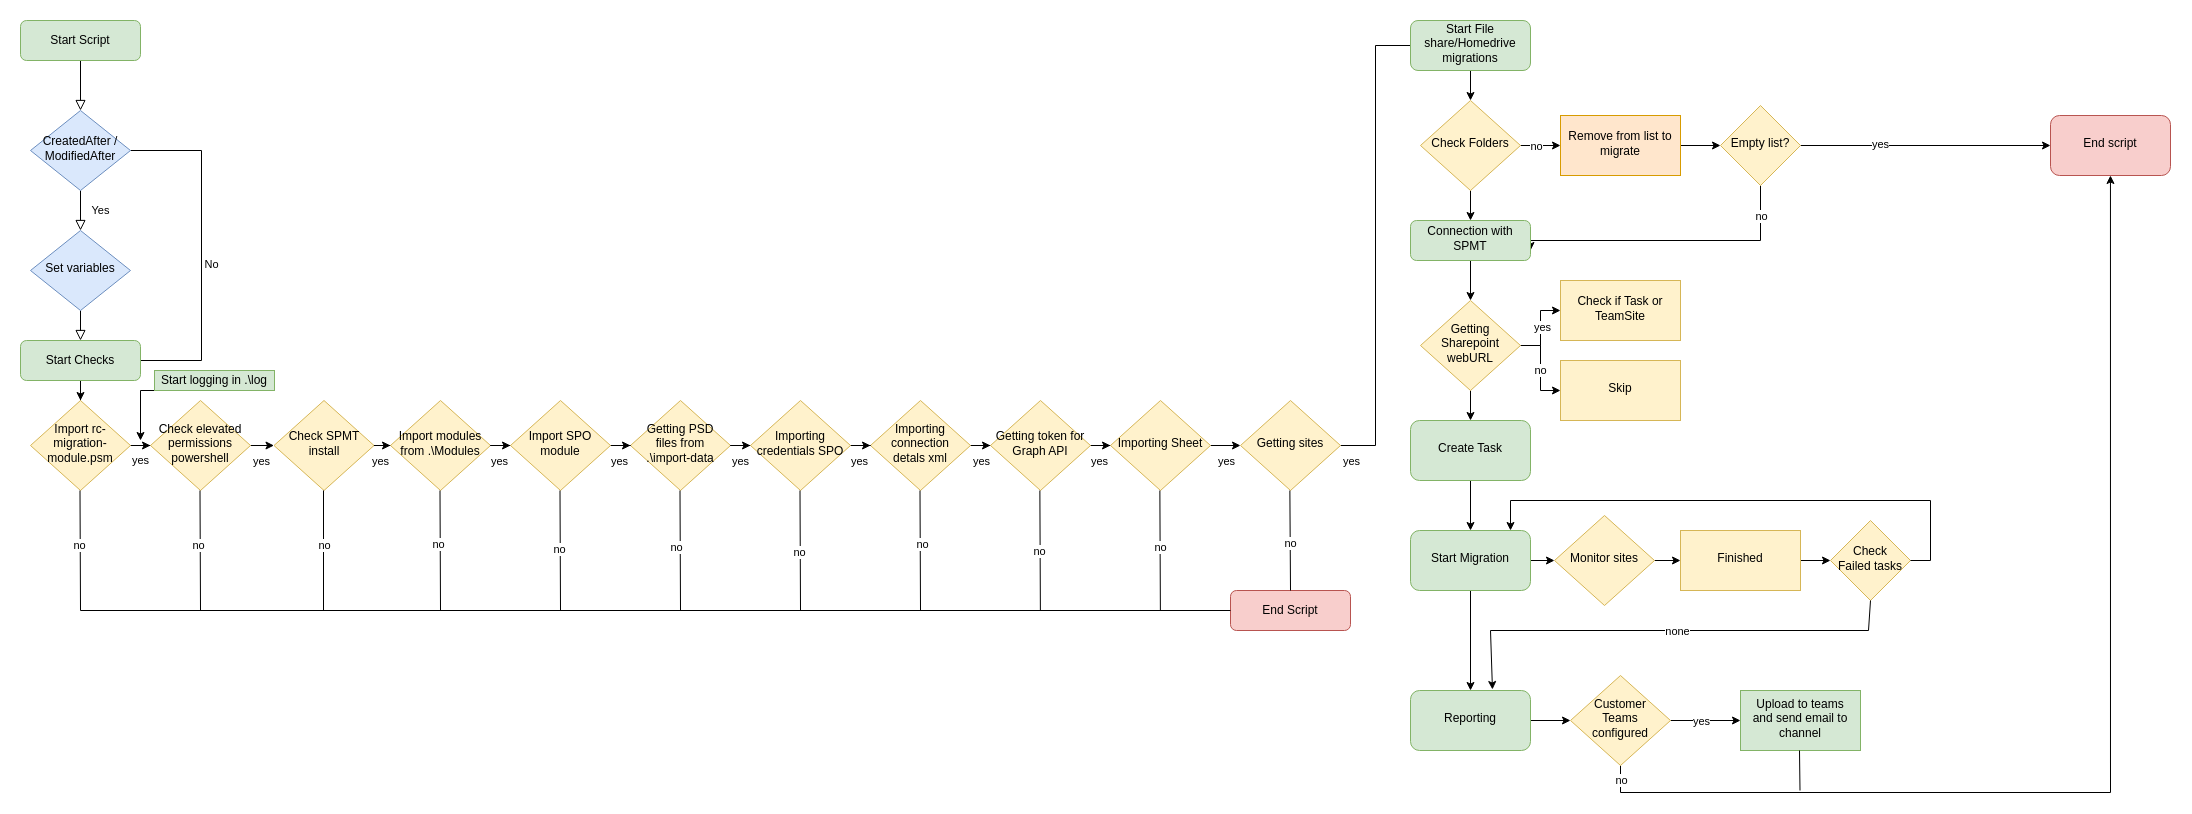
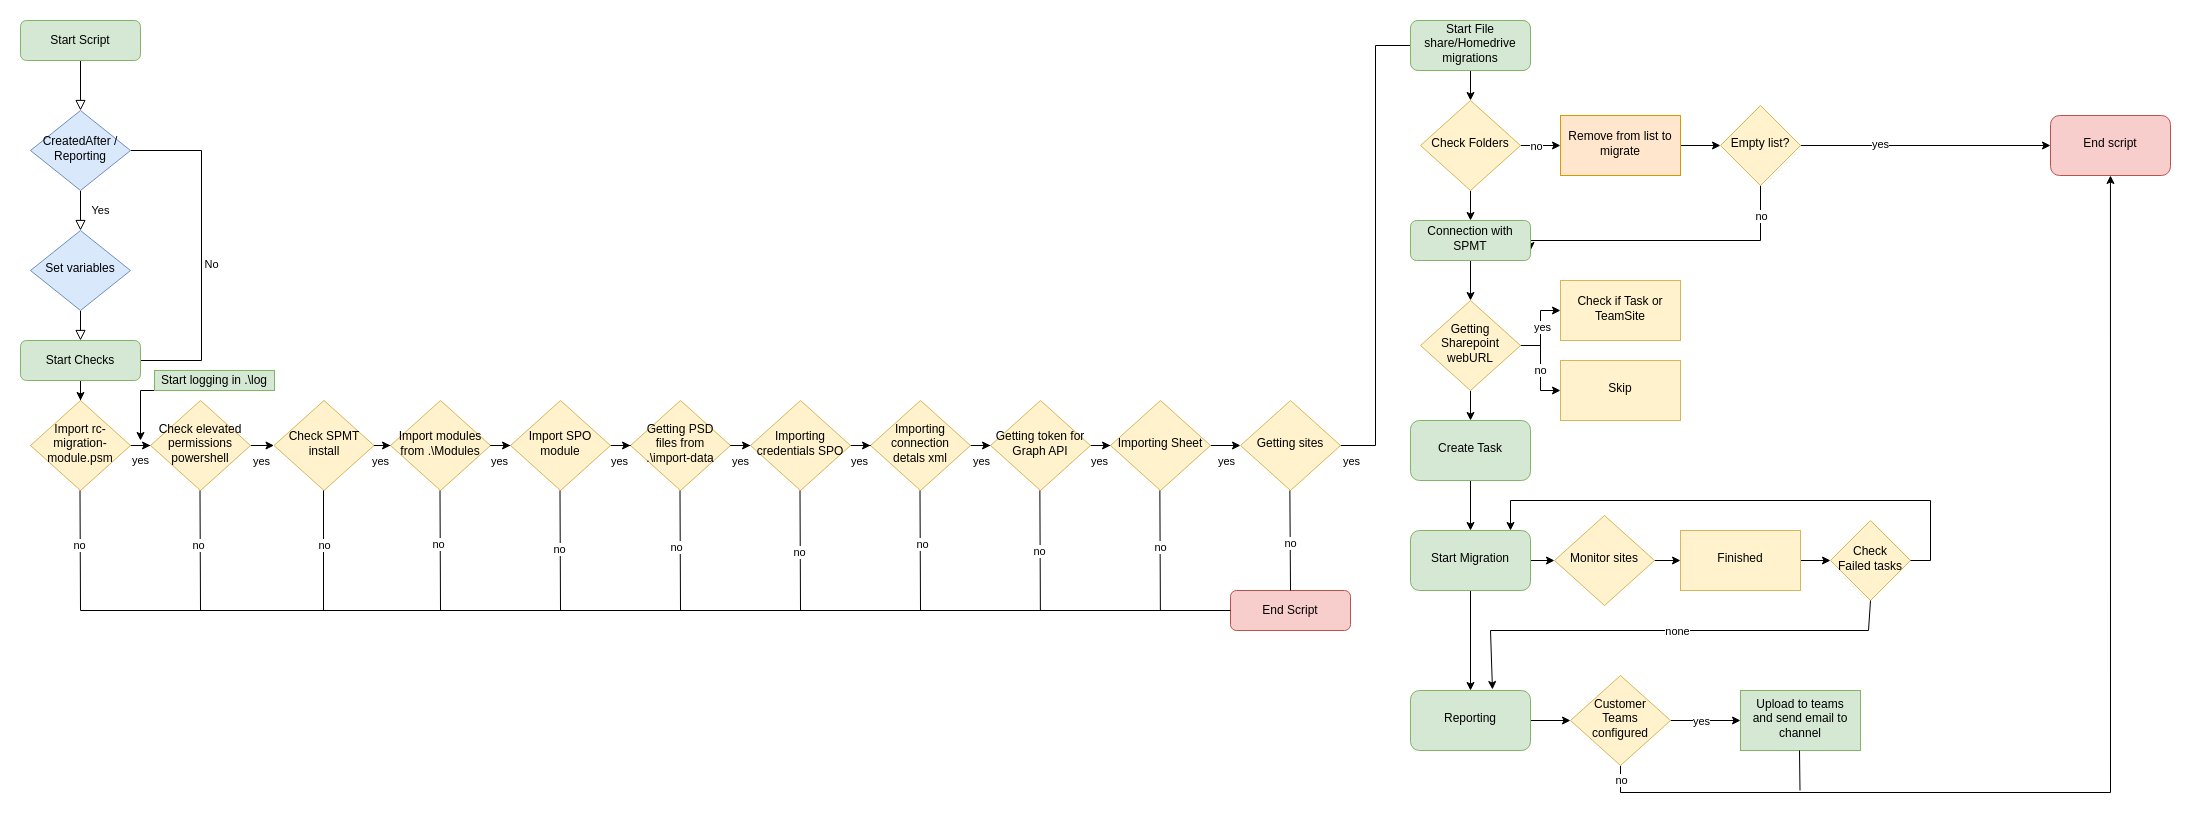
node "CreatedAfter / ModifiedAfter": label "CreatedAfter / ModifiedAfter" -> "CreatedAfter / Reporting"
